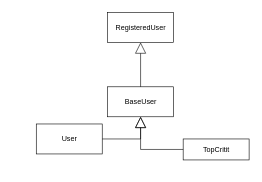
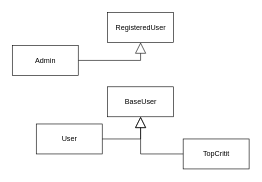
node "Admin": added
edge "Admin" -> "RegisteredUser": added
edge "BaseUser" -> "RegisteredUser": removed
node "TopCritit": size 66x21 -> 66x30
